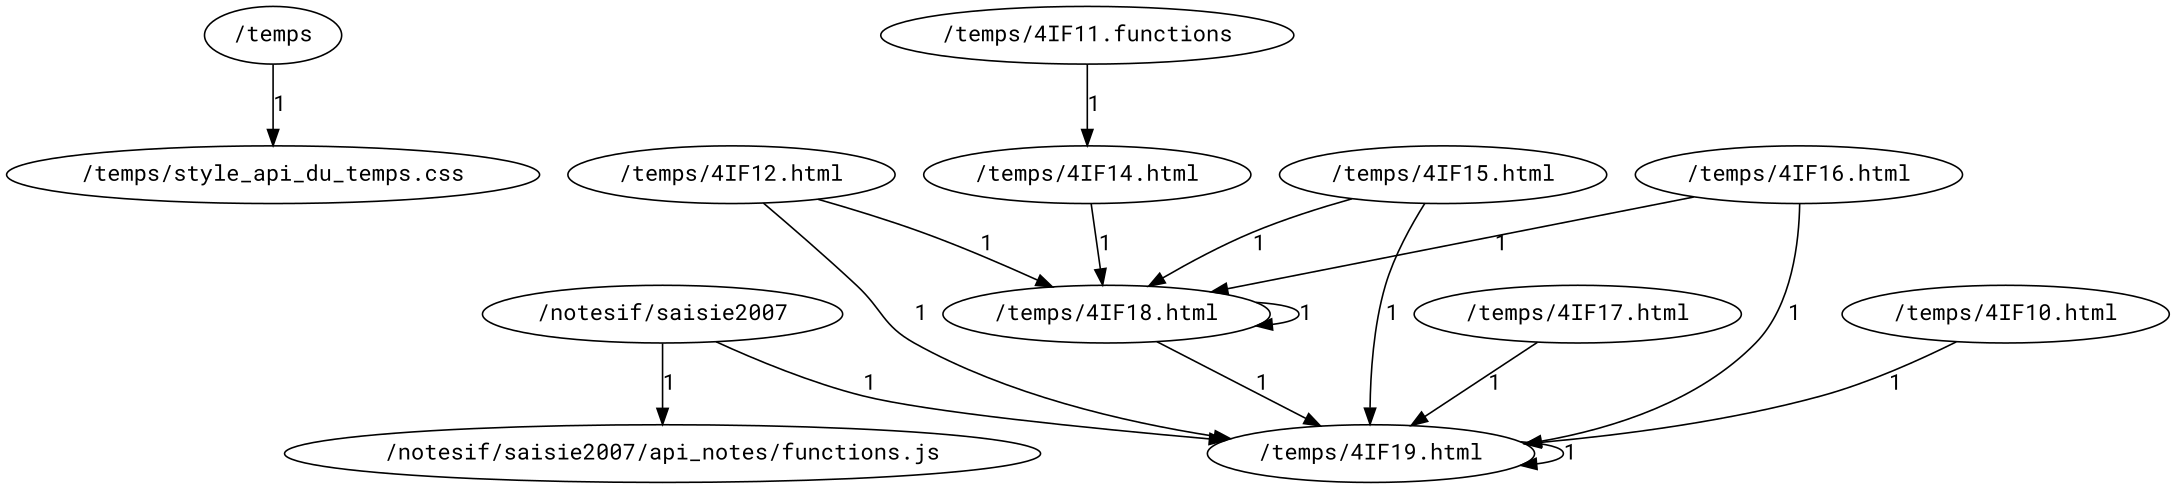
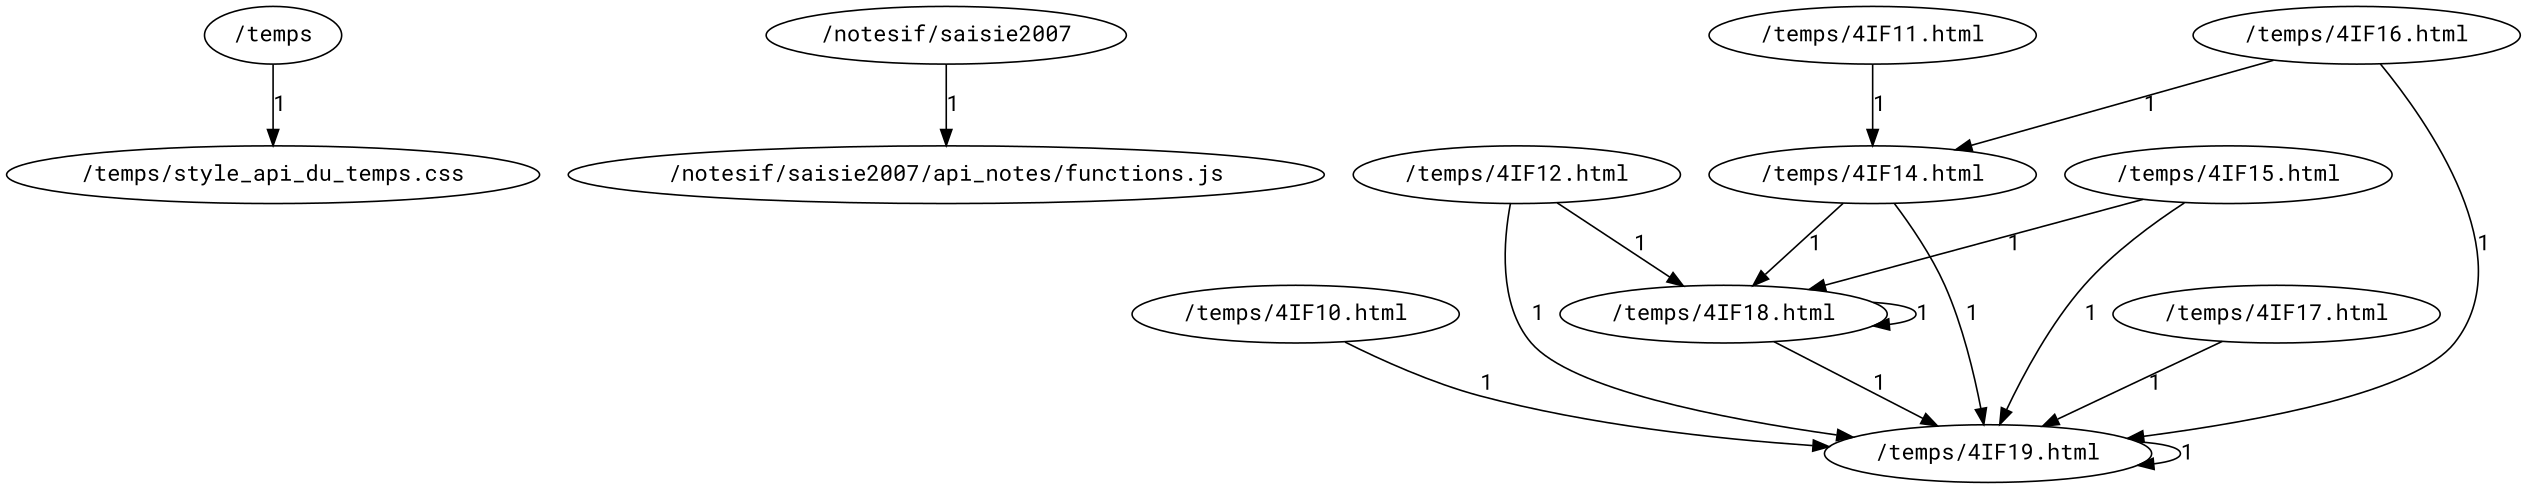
node "/temps/4IF11.functions": label "/temps/4IF11.functions" -> "/temps/4IF11.html"
edge "/temps/4IF16.html" -> "/temps/4IF18.html": now "/temps/4IF16.html" -> "/temps/4IF14.html"
edge "/notesif/saisie2007" -> "/temps/4IF19.html": now "/temps/4IF14.html" -> "/temps/4IF19.html"
